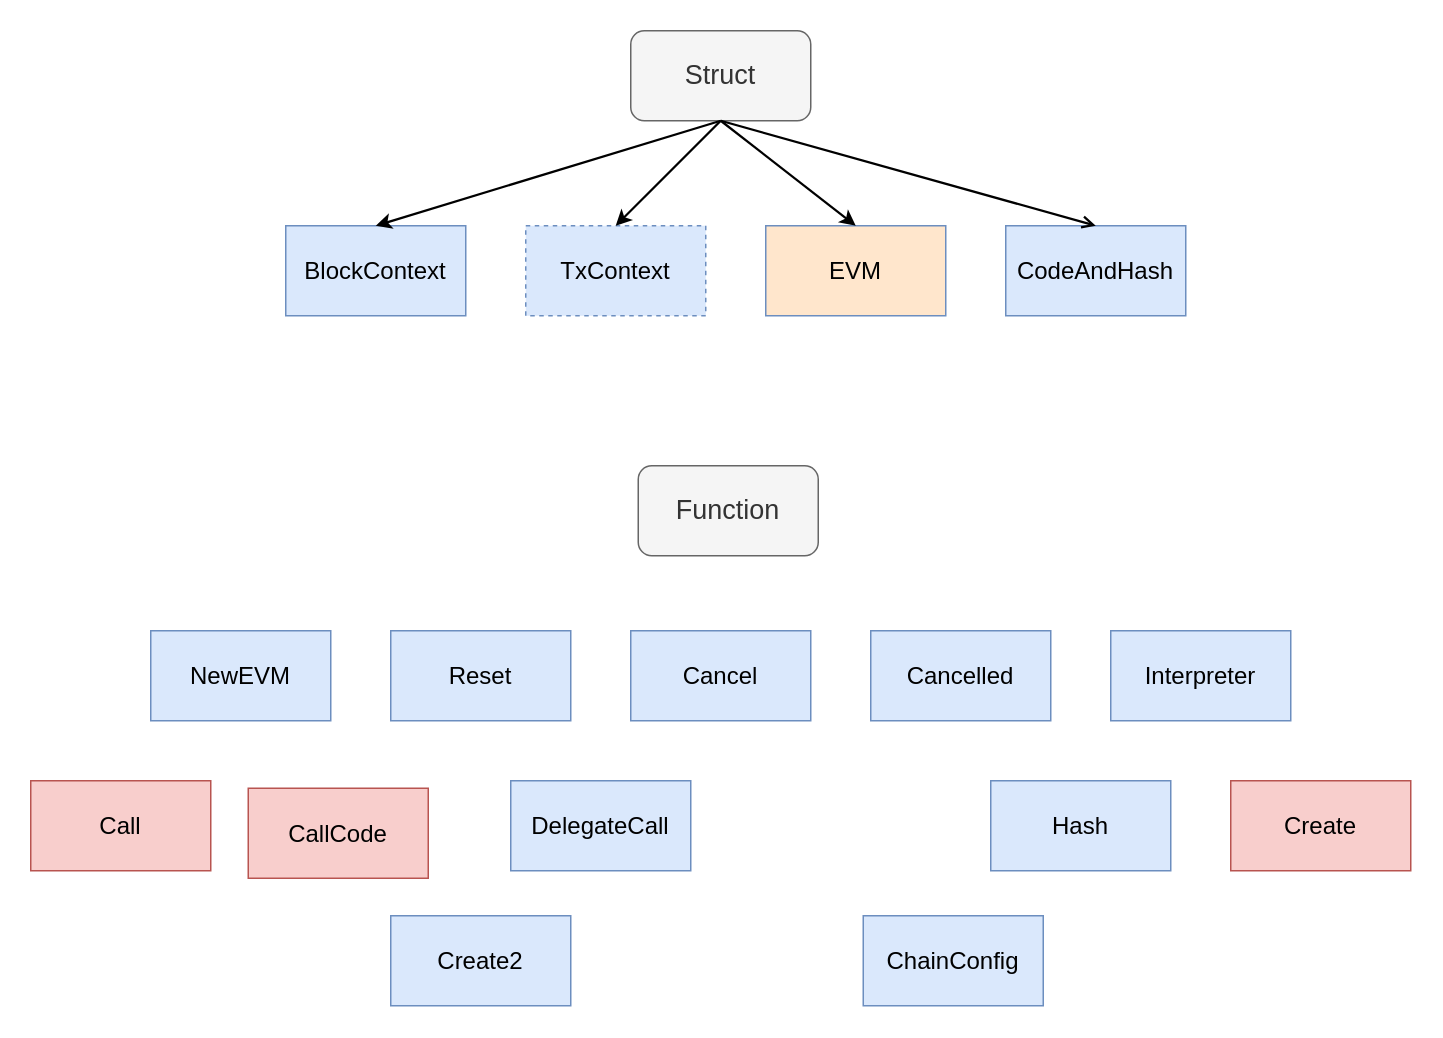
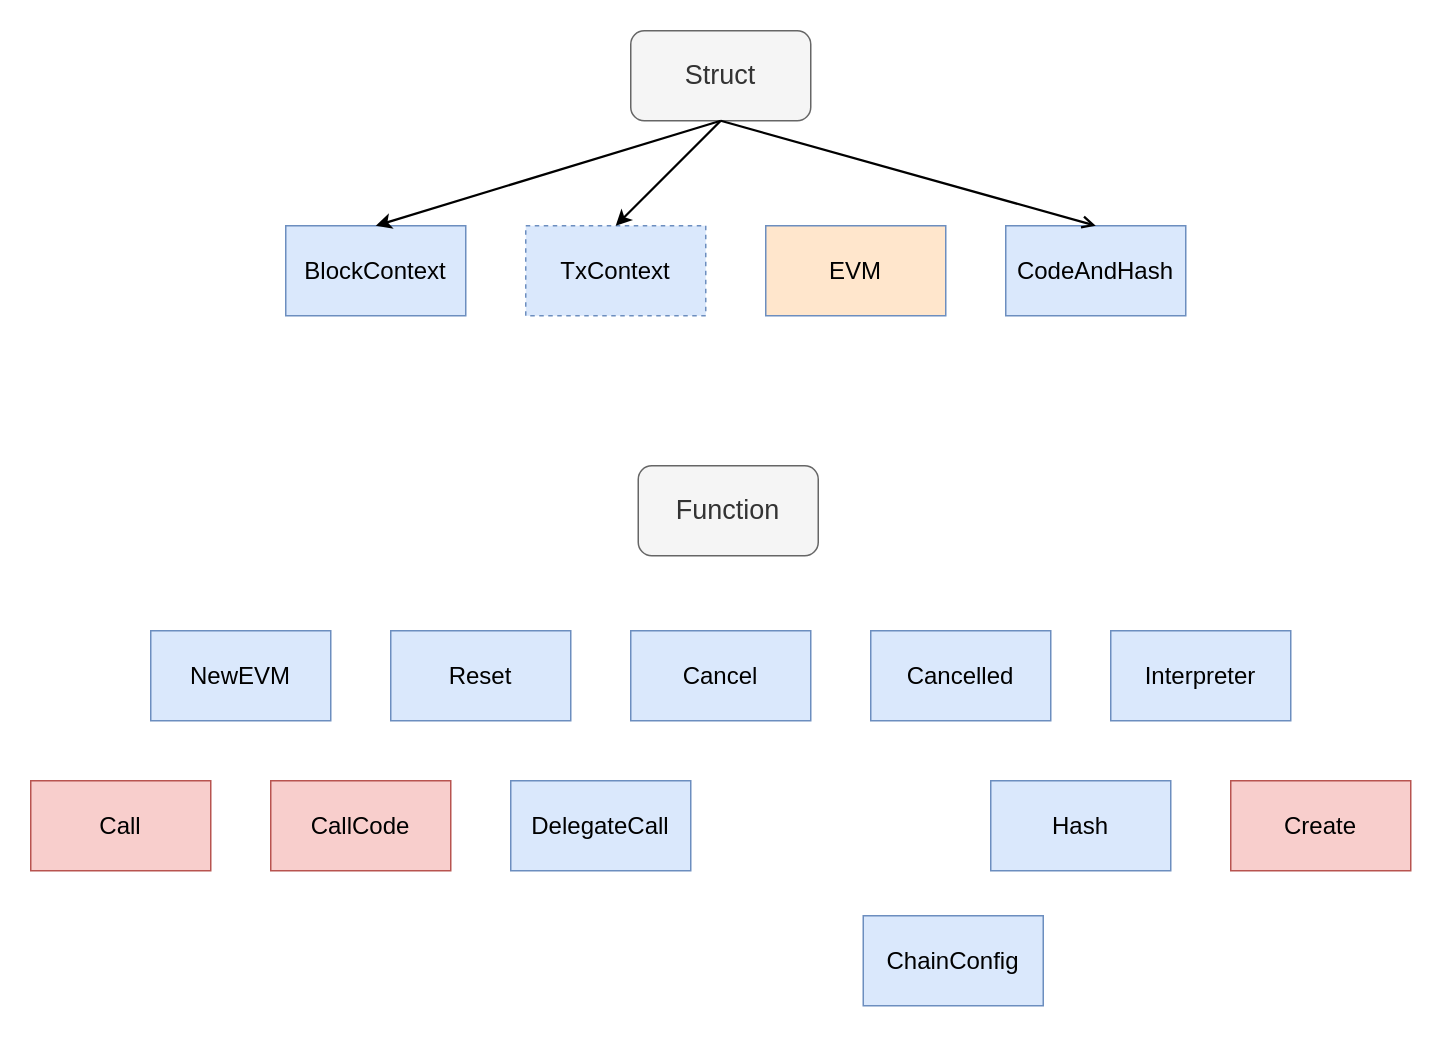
edge "Struct" -> "EVM": removed
node "CallCode": moved (338, 833) -> (361, 826)
node "Create2": removed
